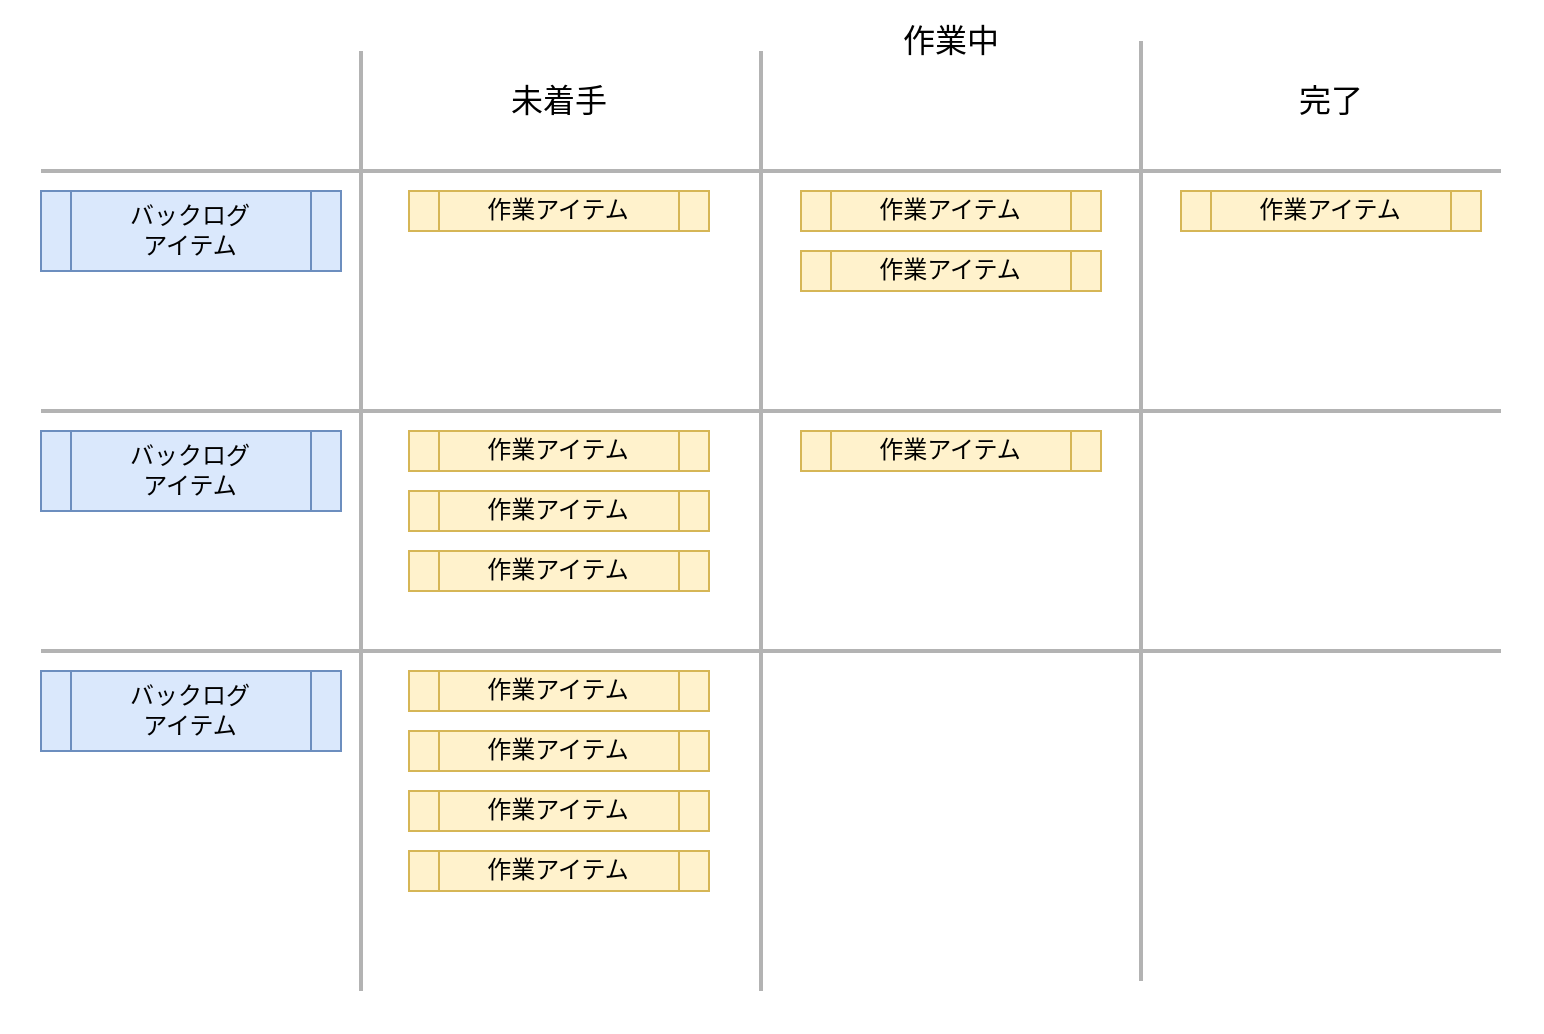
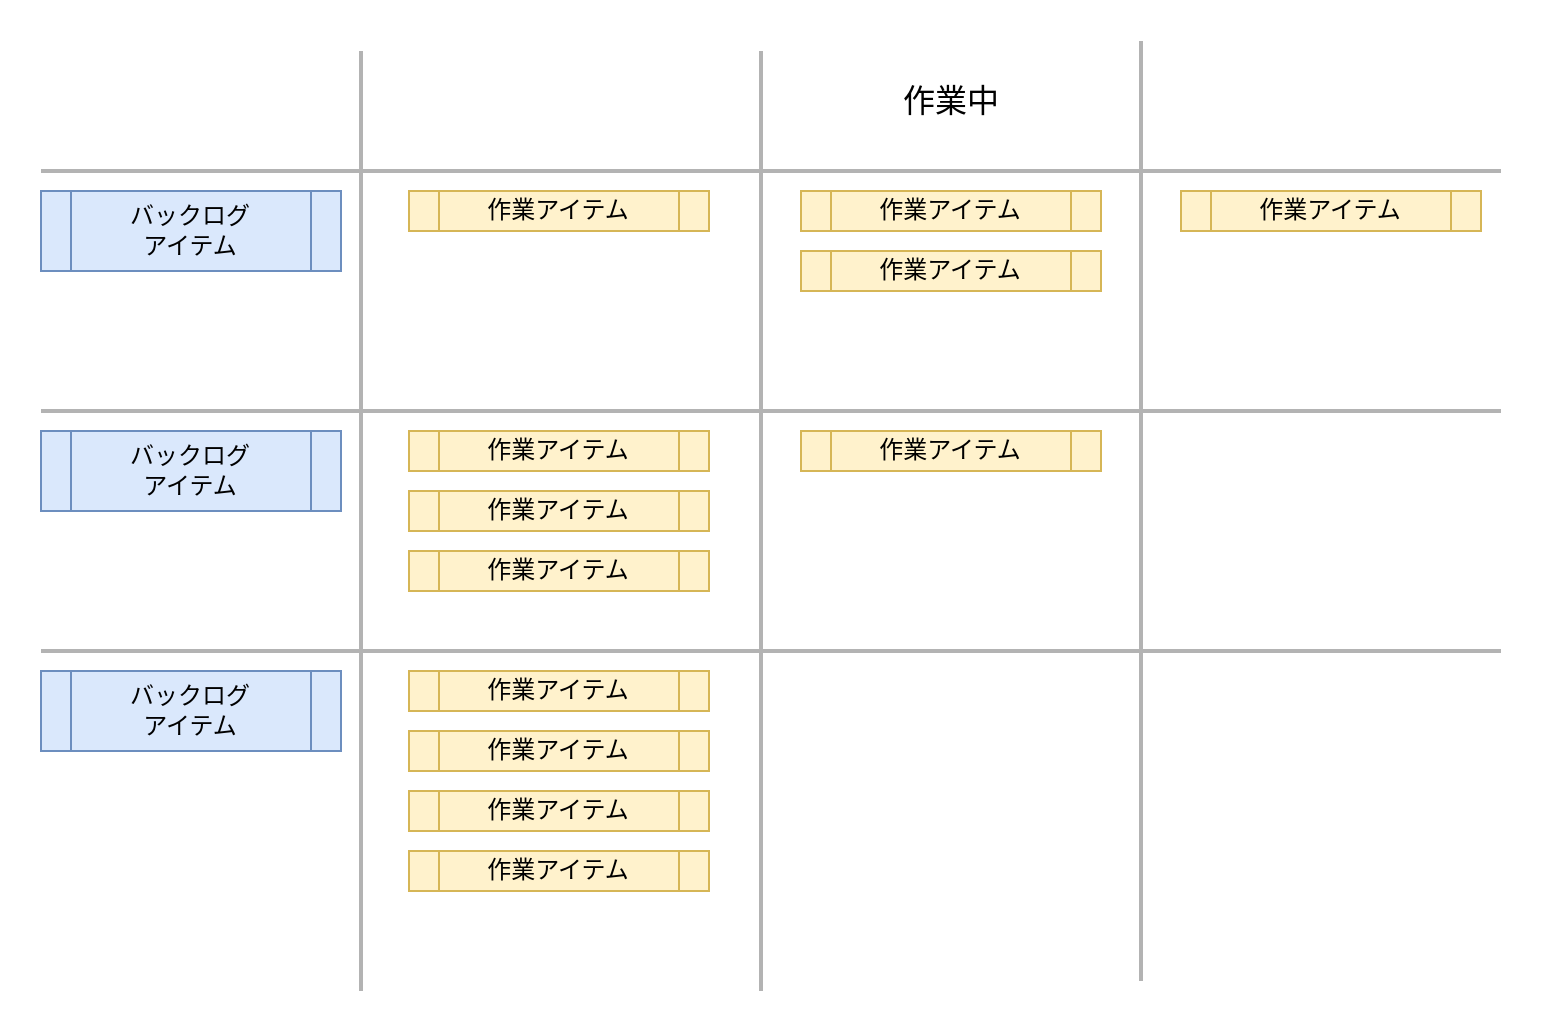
node "作業中": moved (951, 41) -> (951, 101)
node "未着手": removed
node "完了": removed
